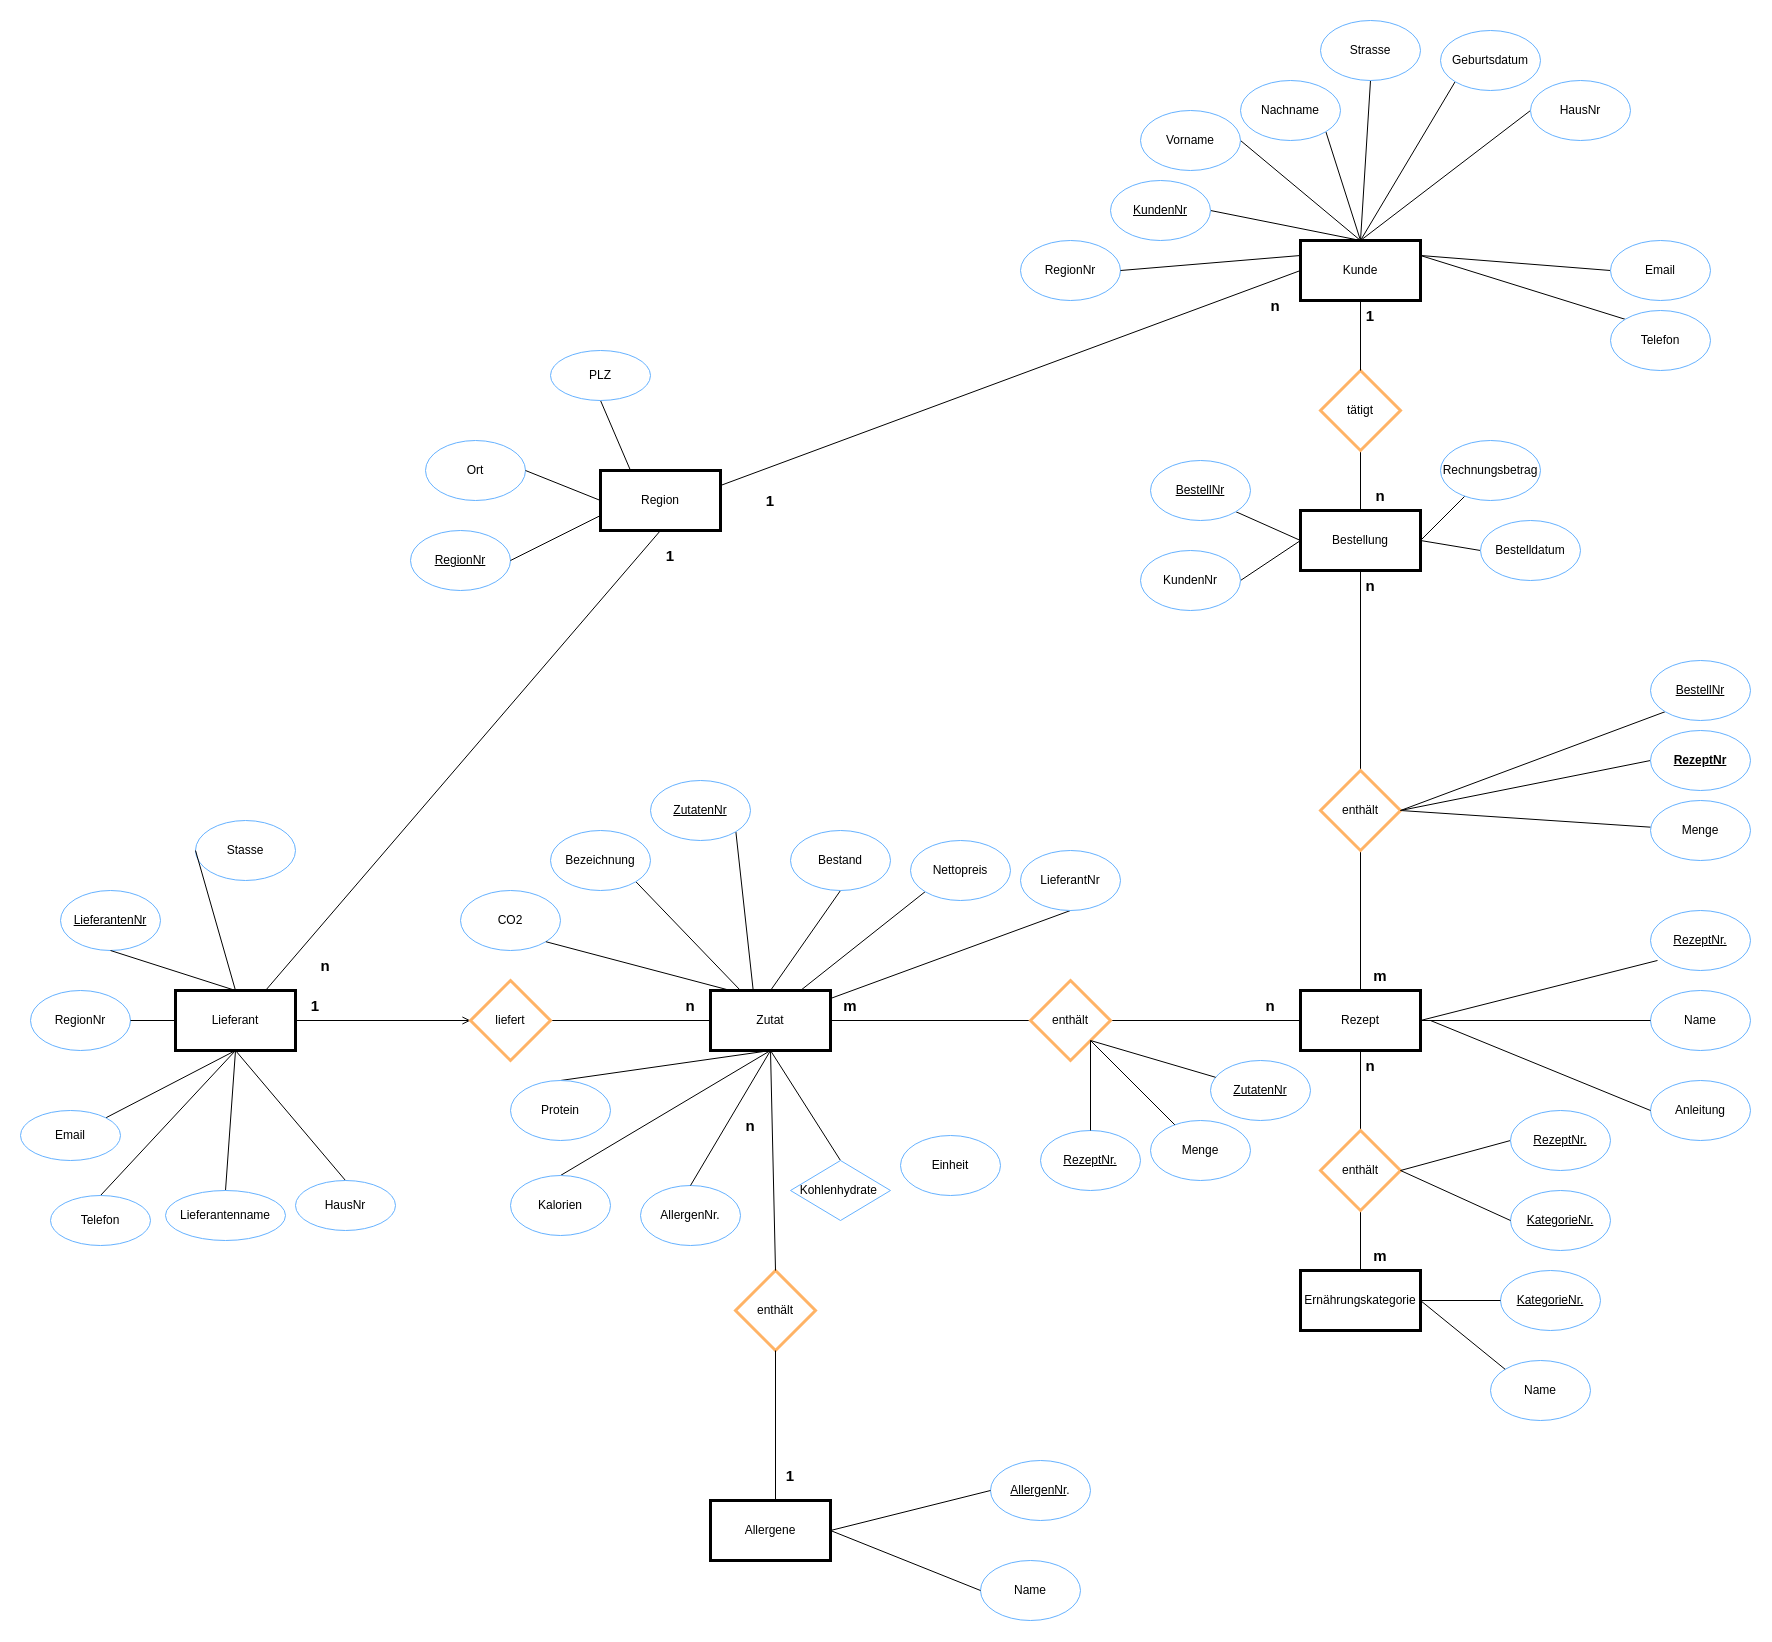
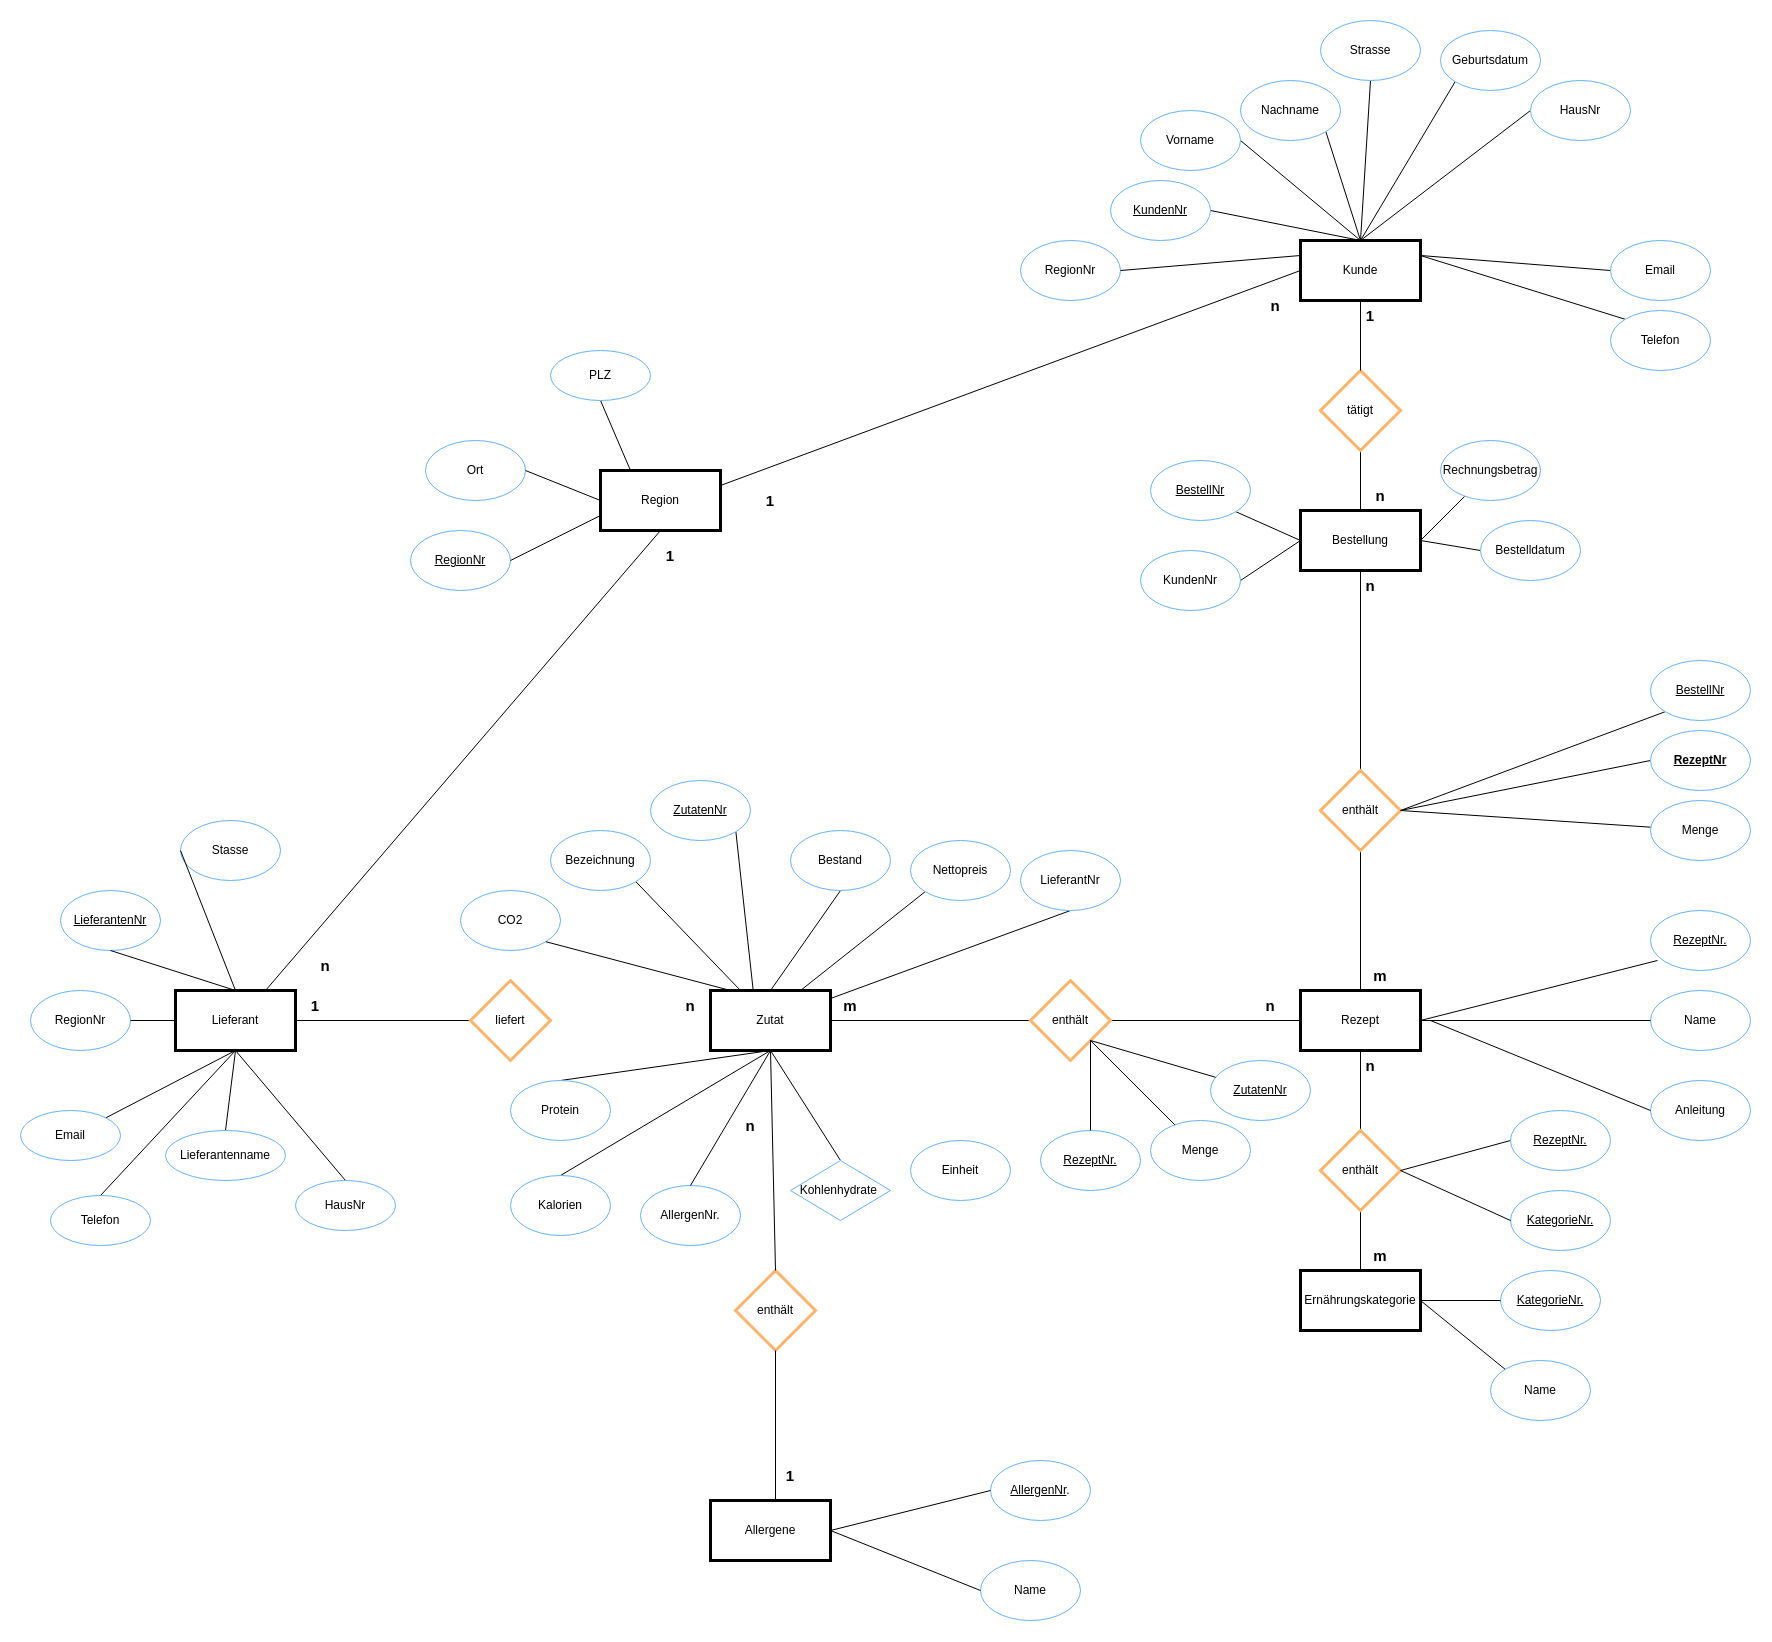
node "Stasse": moved (246, 851) -> (231, 851)
edge "Lieferant" -> "liefert": arrowhead open -> none
edge "liefert" -- "Zutat": removed
node "Einheit": moved (951, 1166) -> (961, 1171)
node "Lieferantenname": moved (226, 1216) -> (226, 1156)
